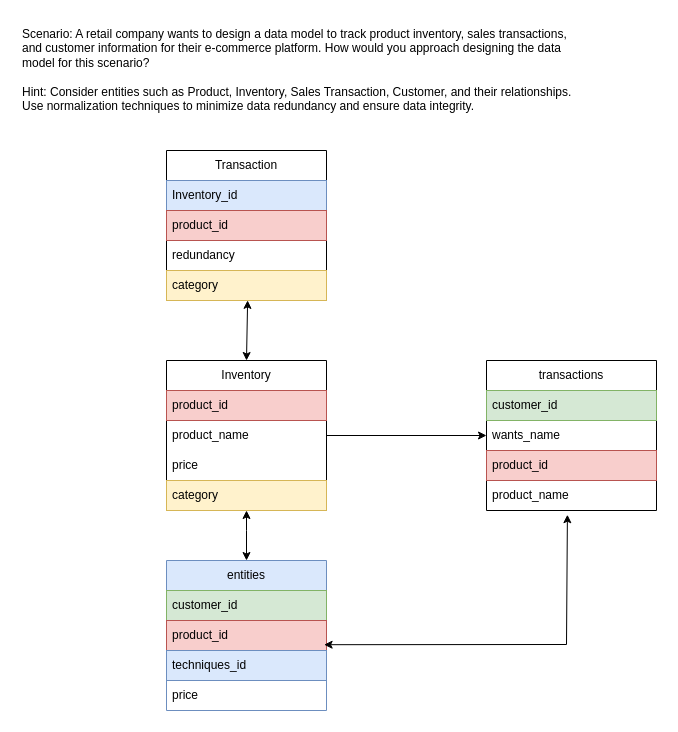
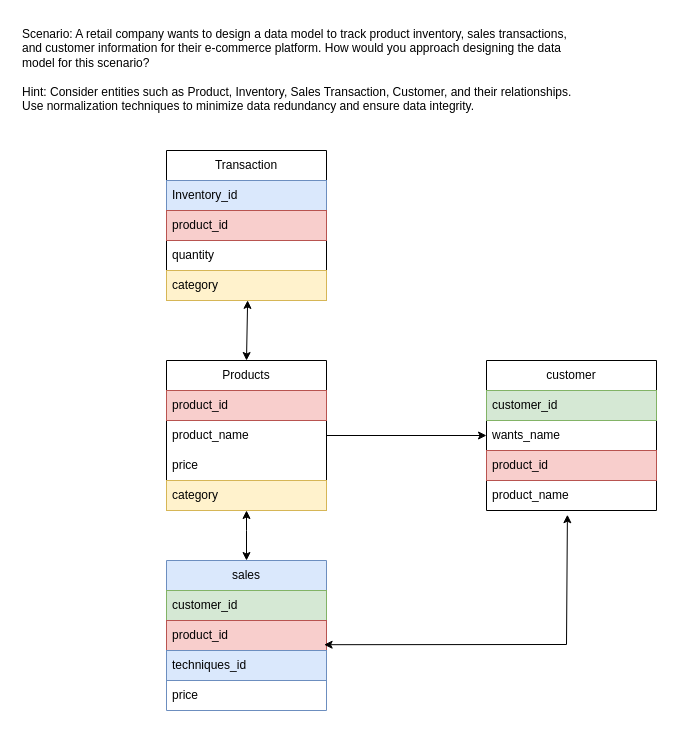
node "redundancy": label "redundancy" -> "quantity"
node "Inventory": label "Inventory" -> "Products"
node "transactions": label "transactions" -> "customer"
node "entities": label "entities" -> "sales"
